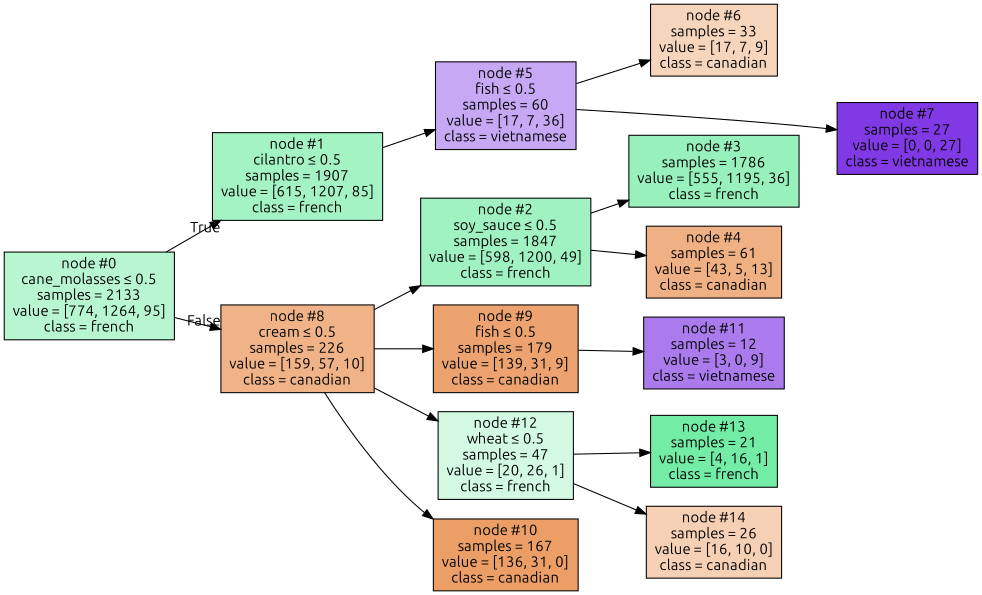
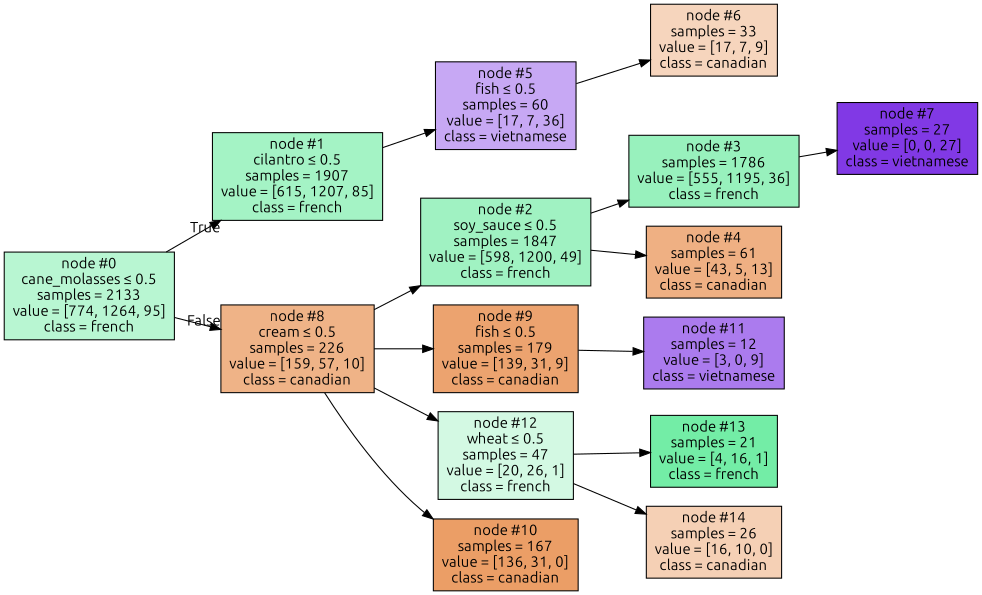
edge "node #5" -> "node #7": now "node #3" -> "node #7"
